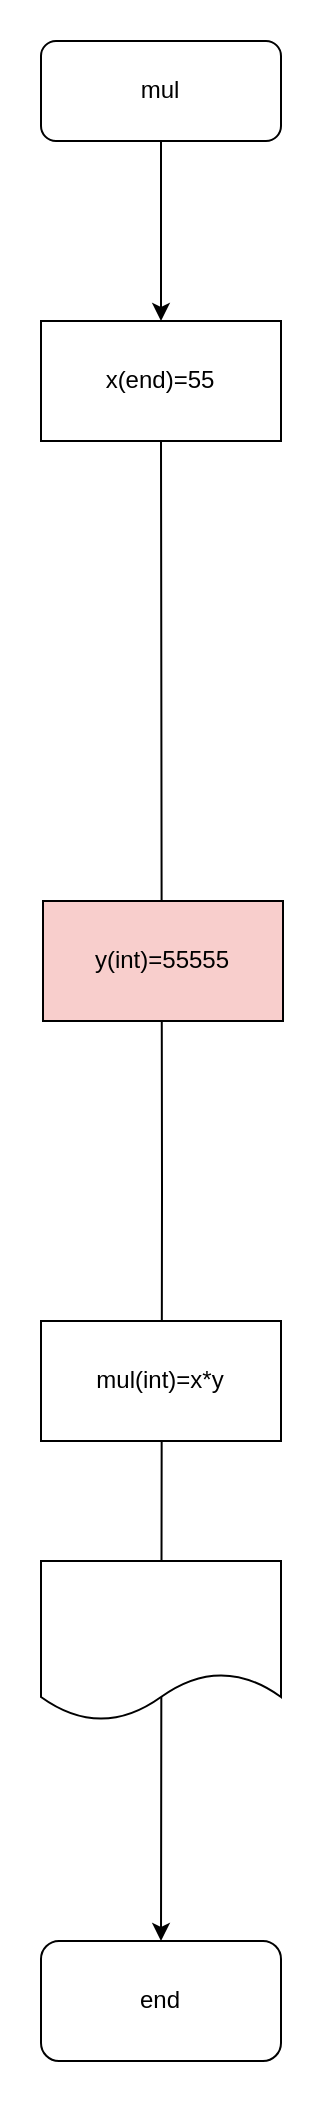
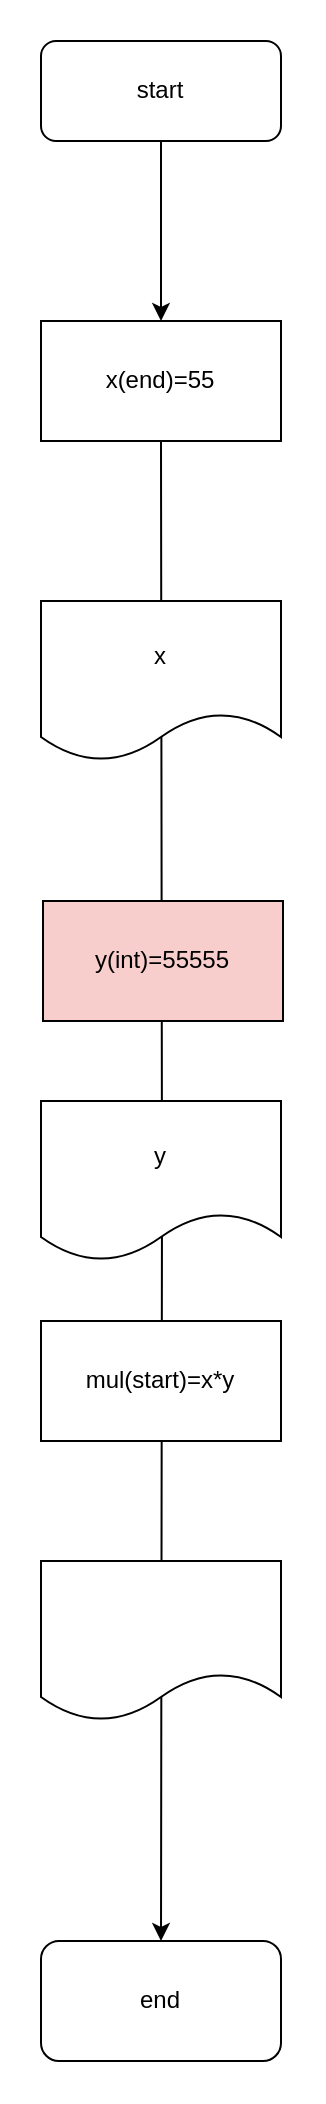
node "mul": label "mul" -> "start"
node "x": added
node "y": added
node "mul(int)=x*y": label "mul(int)=x*y" -> "mul(start)=x*y"
